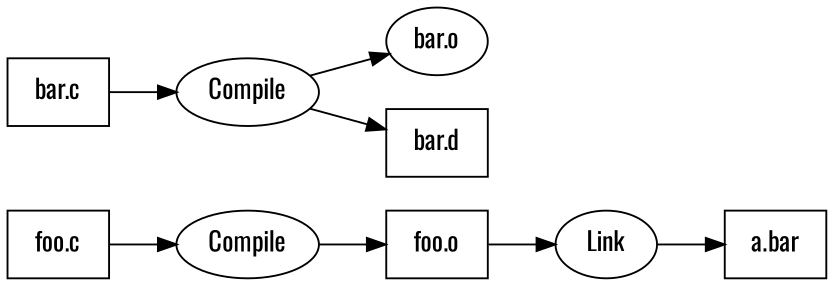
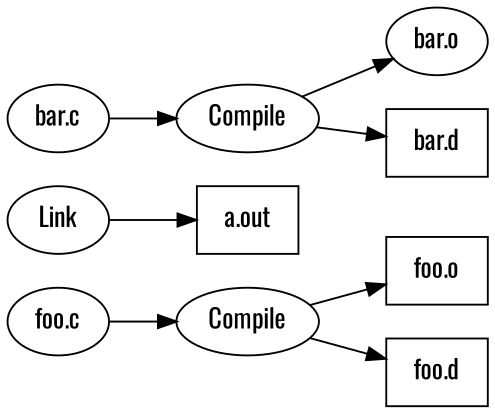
node "bar.c": shape box -> ellipse
node "foo.c": shape box -> ellipse
edge "foo.o" -> "Link": removed
node "a.bar": label "a.bar" -> "a.out"
node "foo.d": added
